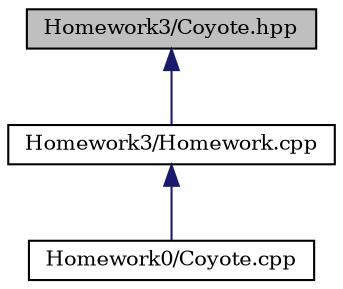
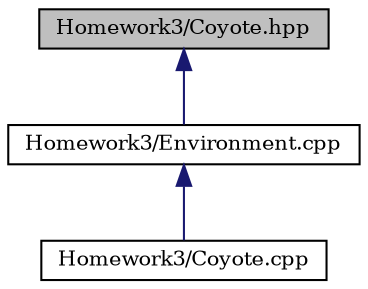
node "Homework3/Homework.cpp": label "Homework3/Homework.cpp" -> "Homework3/Environment.cpp"
node "Homework0/Coyote.cpp": label "Homework0/Coyote.cpp" -> "Homework3/Coyote.cpp"
